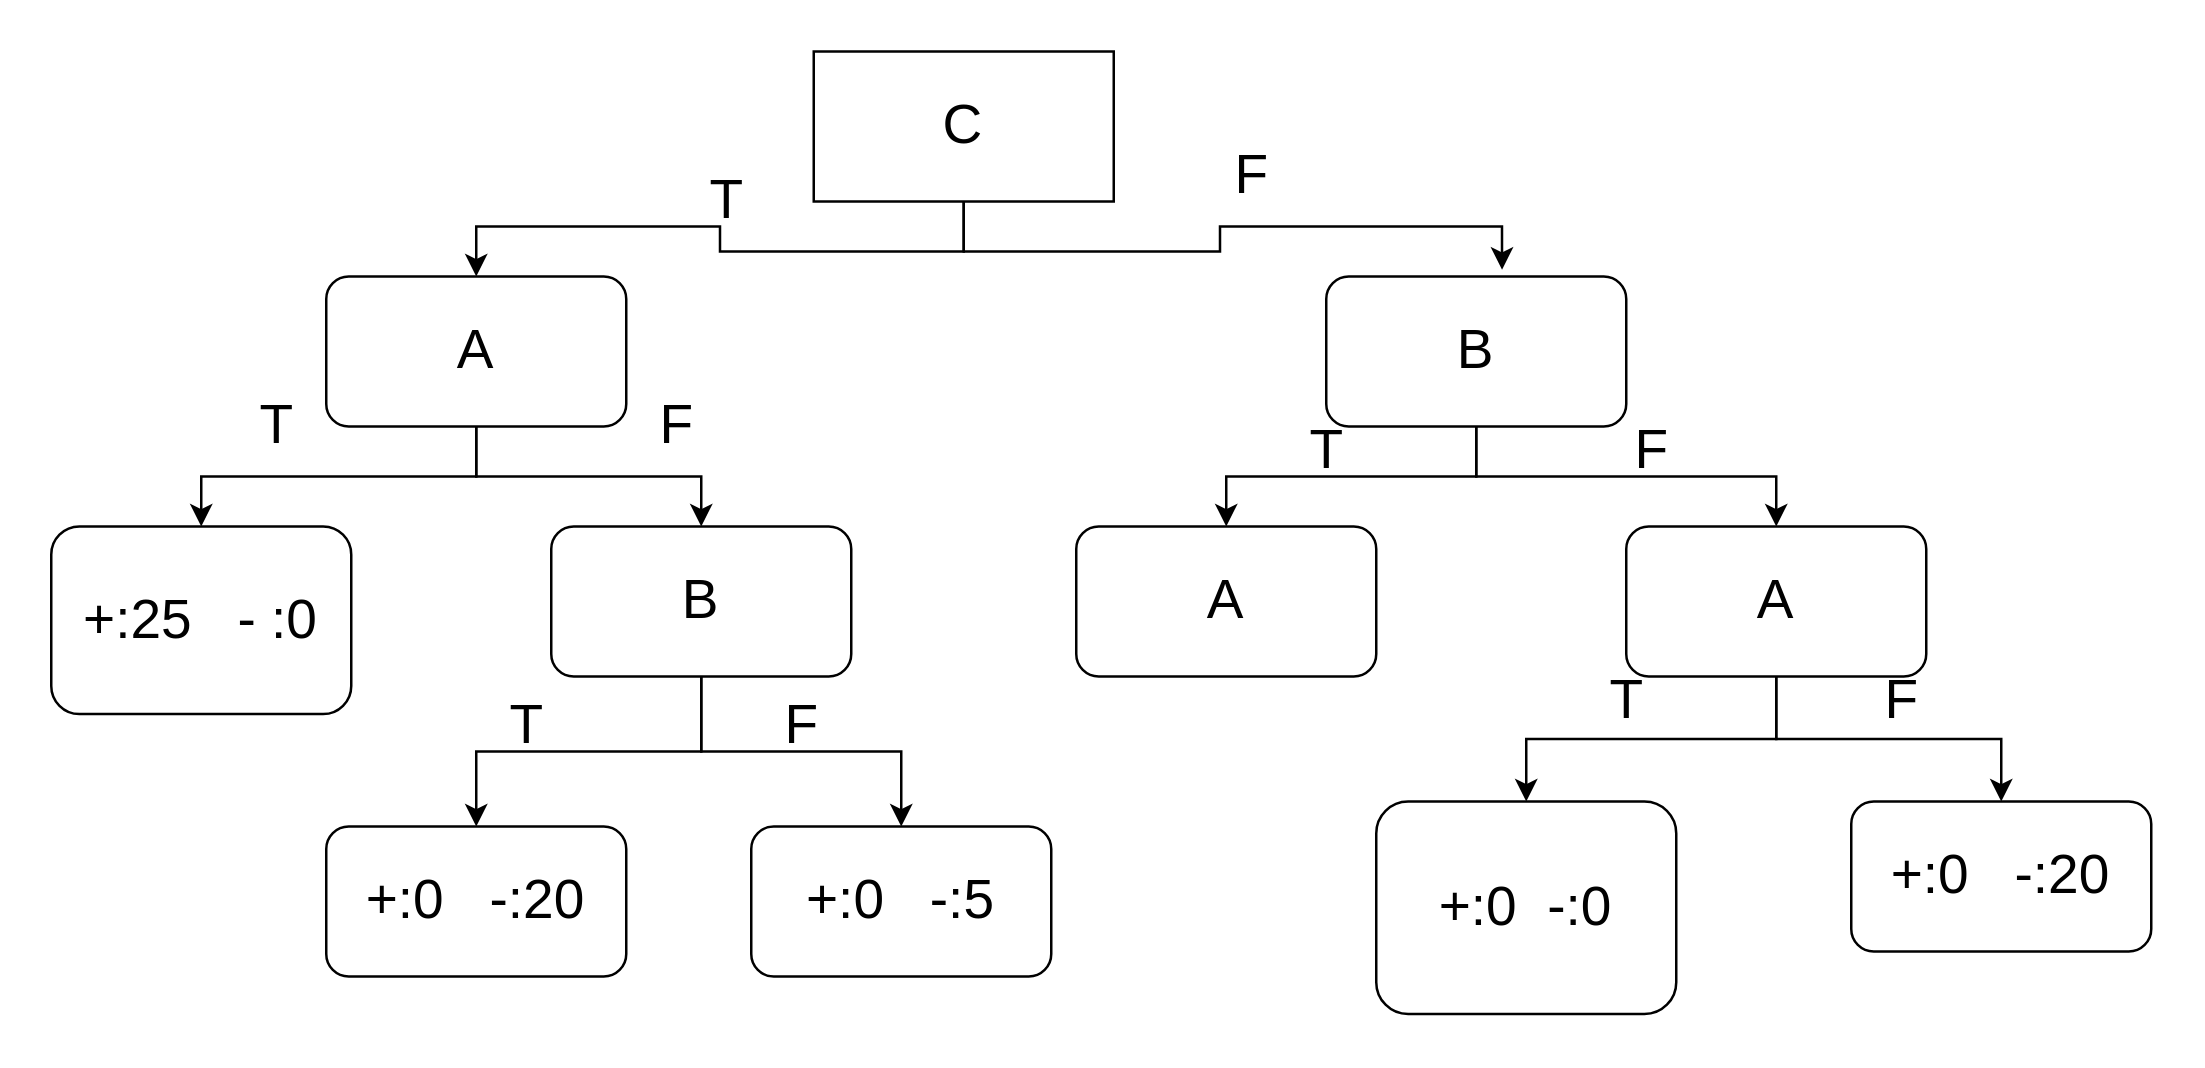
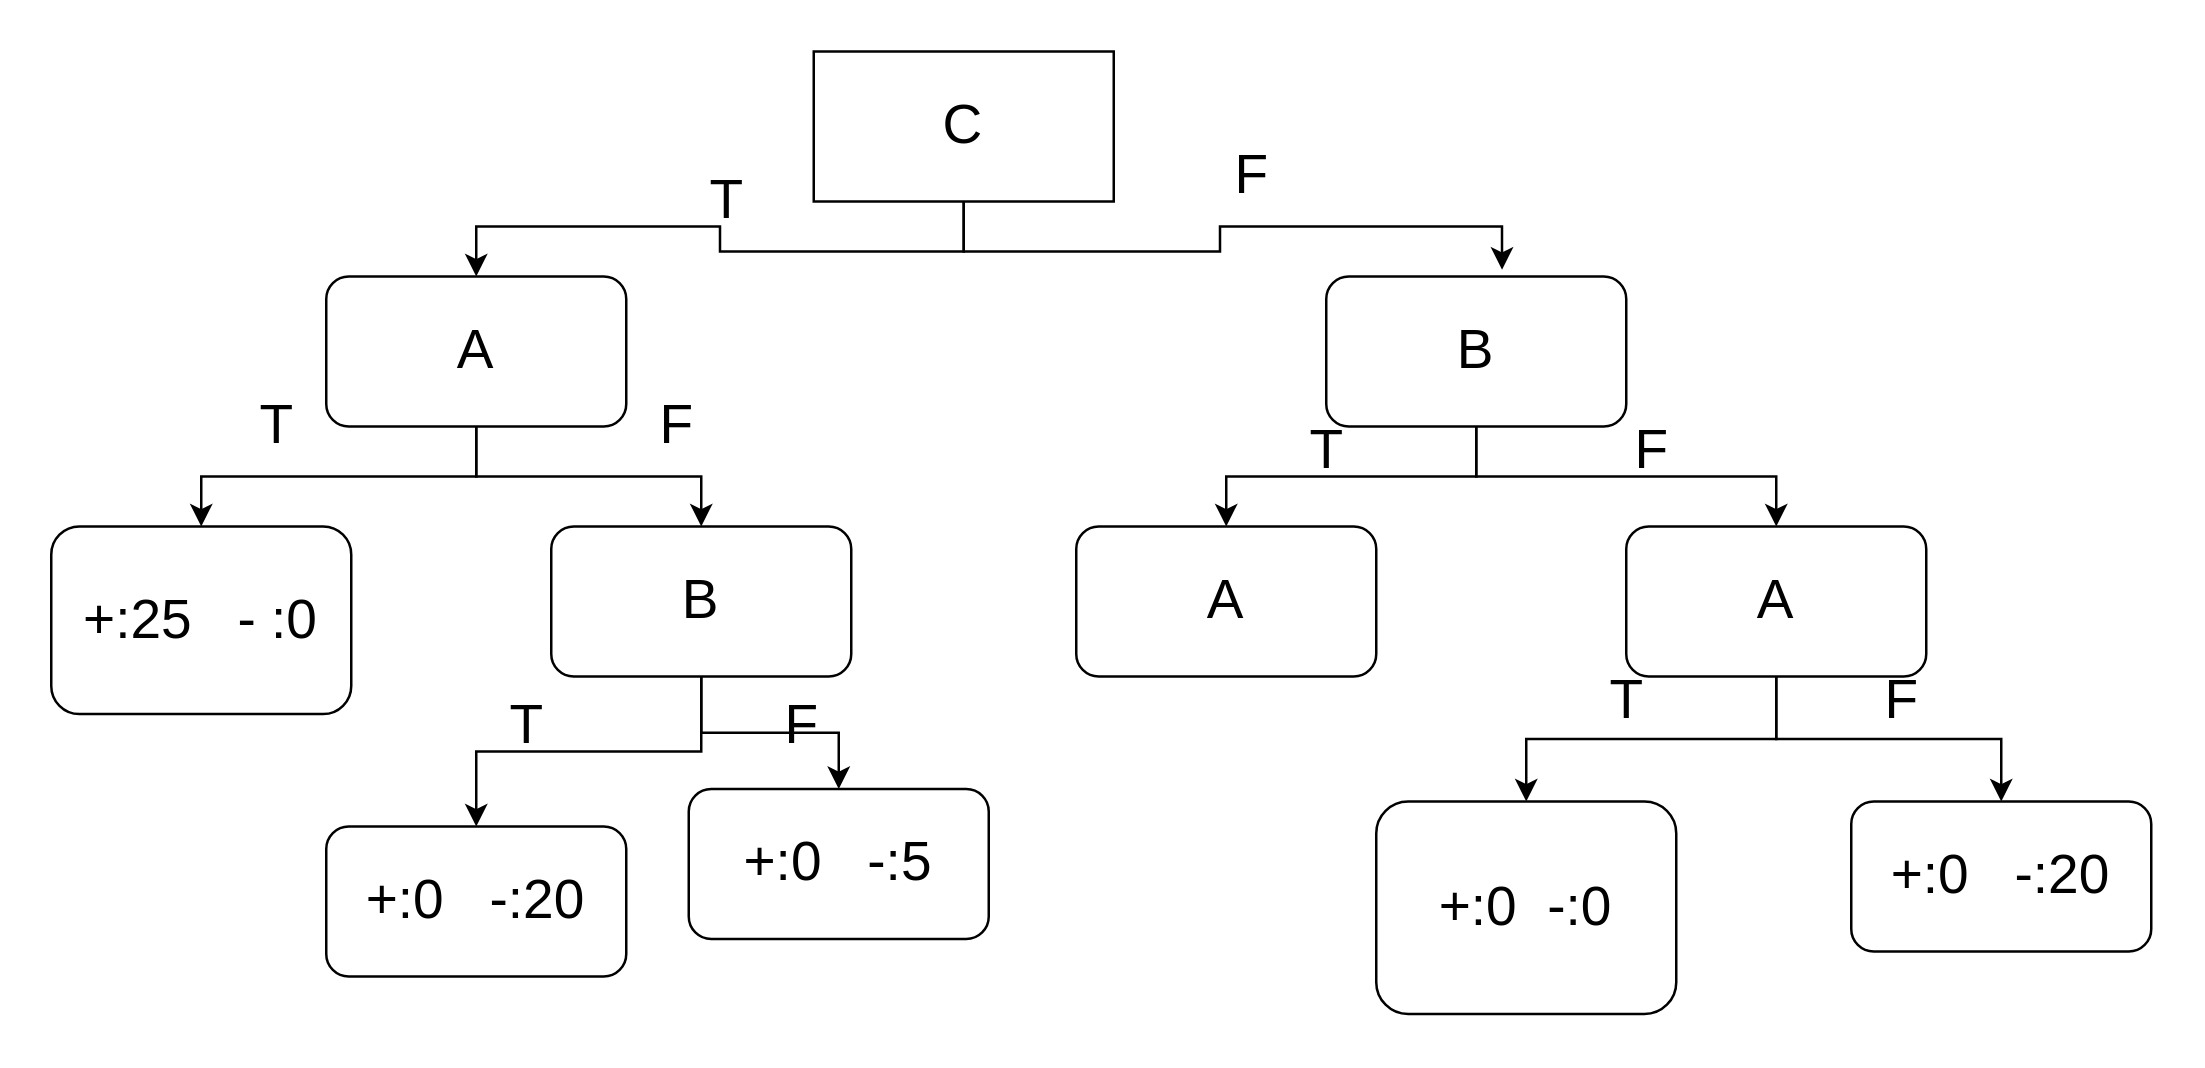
node "+:0 -:5": moved (901, 901) -> (839, 864)
